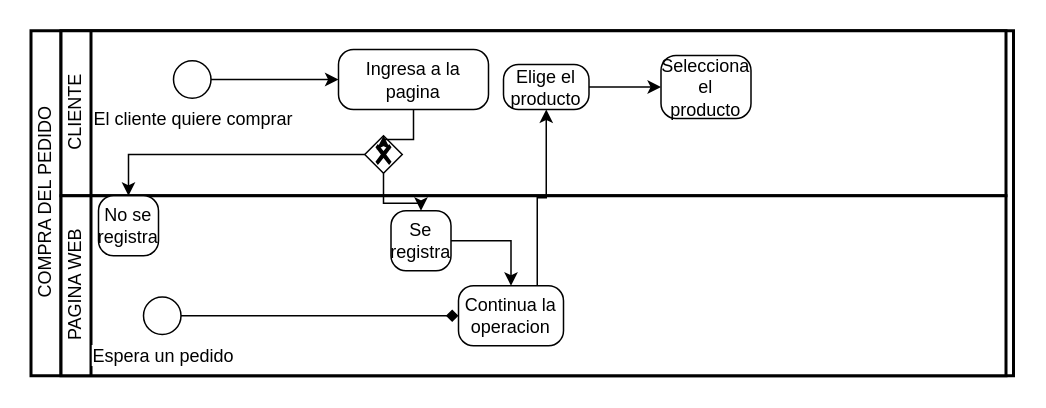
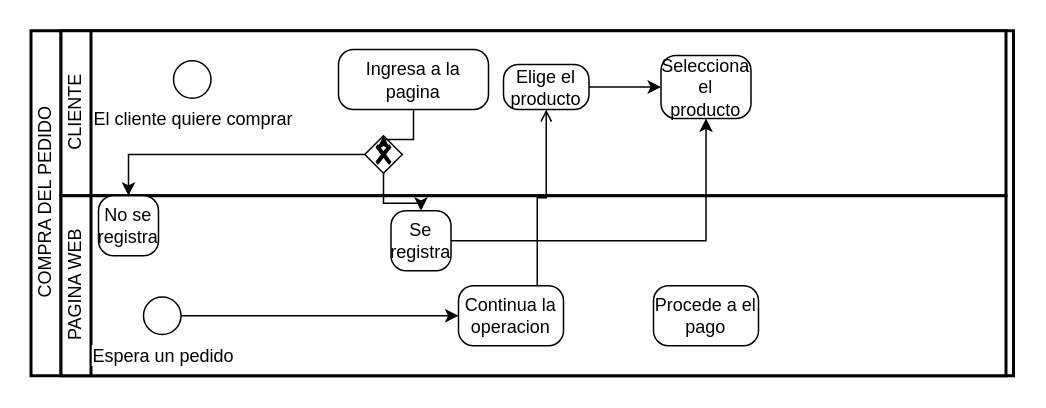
edge "El cliente quiere comprar" -> "Ingresa a la pagina": removed
edge "Continua la operacion" -> "Elige el producto": arrowhead classic -> open
edge "Se registra" -> "Continua la operacion": now "Se registra" -> "Selecciona el producto"
edge "Espera un pedido" -> "Continua la operacion": arrowhead diamond -> classic
node "Procede a el pago": added
